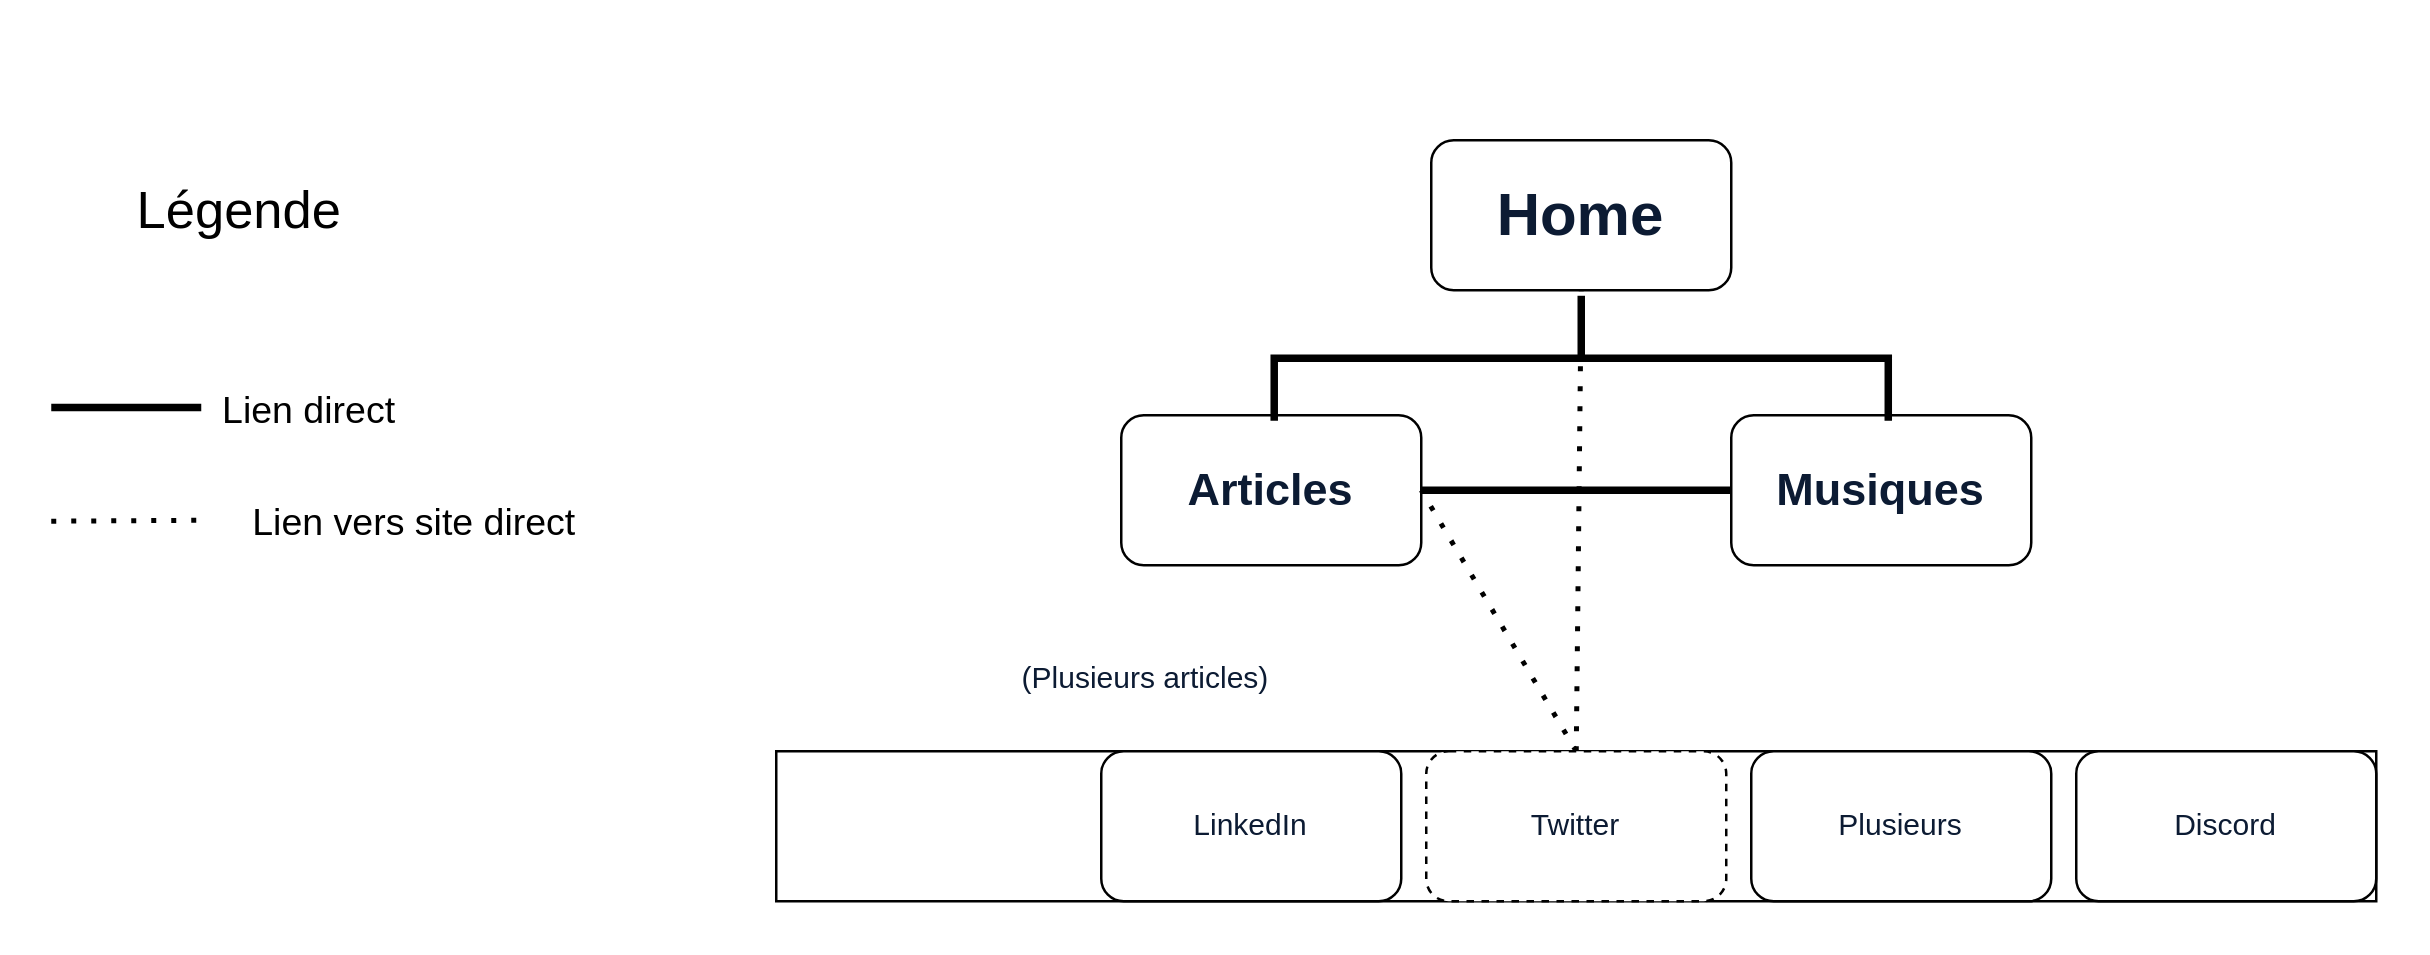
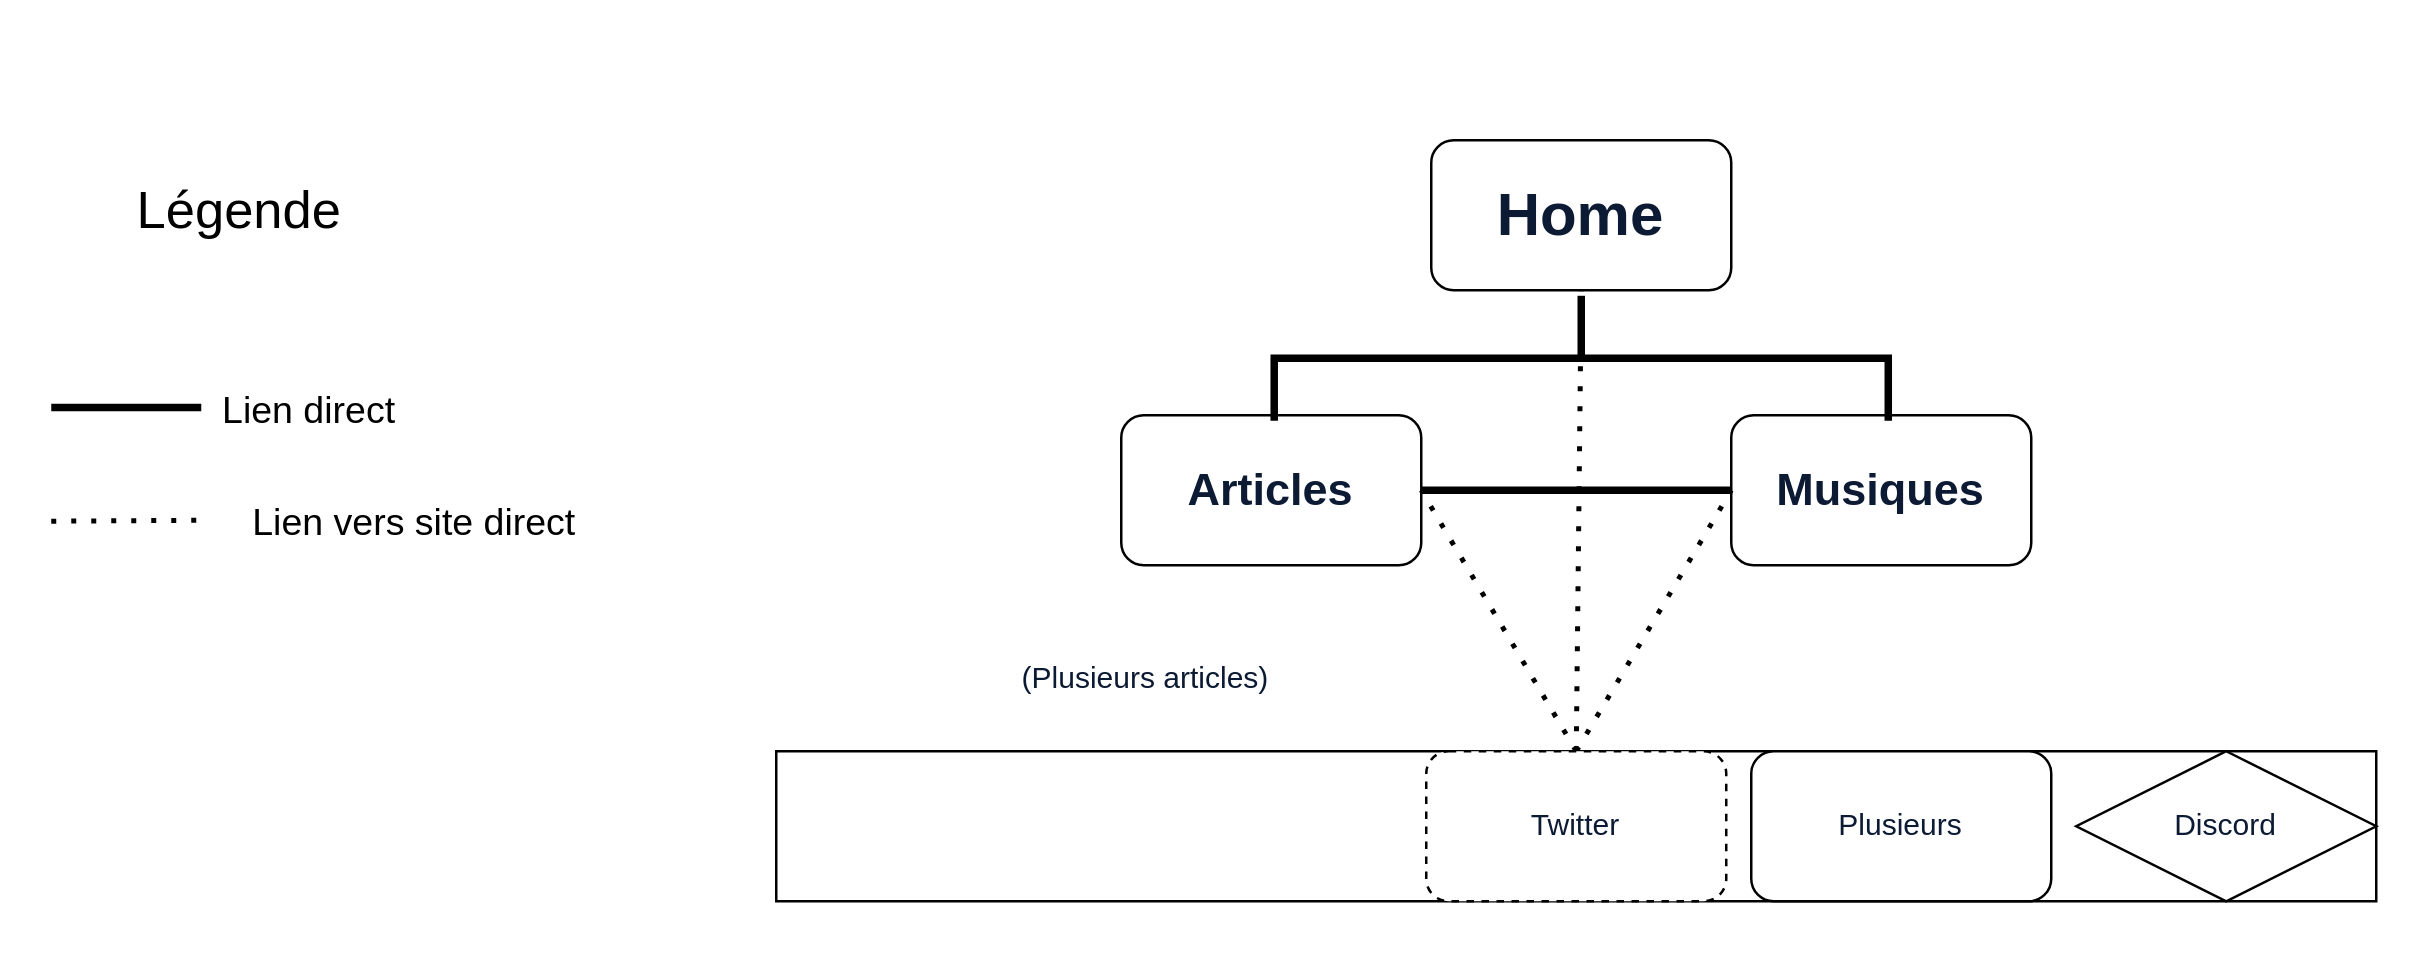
edge "Musiques" -- "Twitter": added
node "LinkedIn": removed
node "Discord": shape rounded rectangle -> diamond
